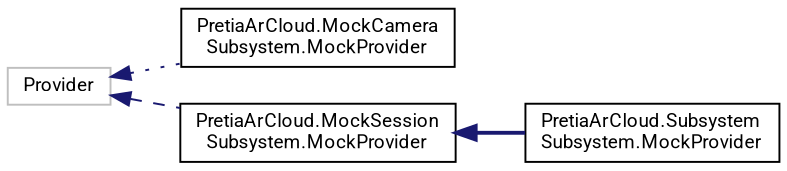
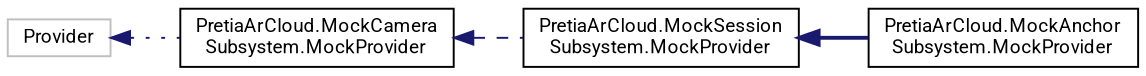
edge "PretiaArCloud.MockSession Subsystem.MockProvider" -> "Provider": now "PretiaArCloud.MockSession Subsystem.MockProvider" -> "PretiaArCloud.MockCamera Subsystem.MockProvider"
node "PretiaArCloud.Subsystem Subsystem.MockProvider": label "PretiaArCloud.Subsystem Subsystem.MockProvider" -> "PretiaArCloud.MockAnchor Subsystem.MockProvider"
